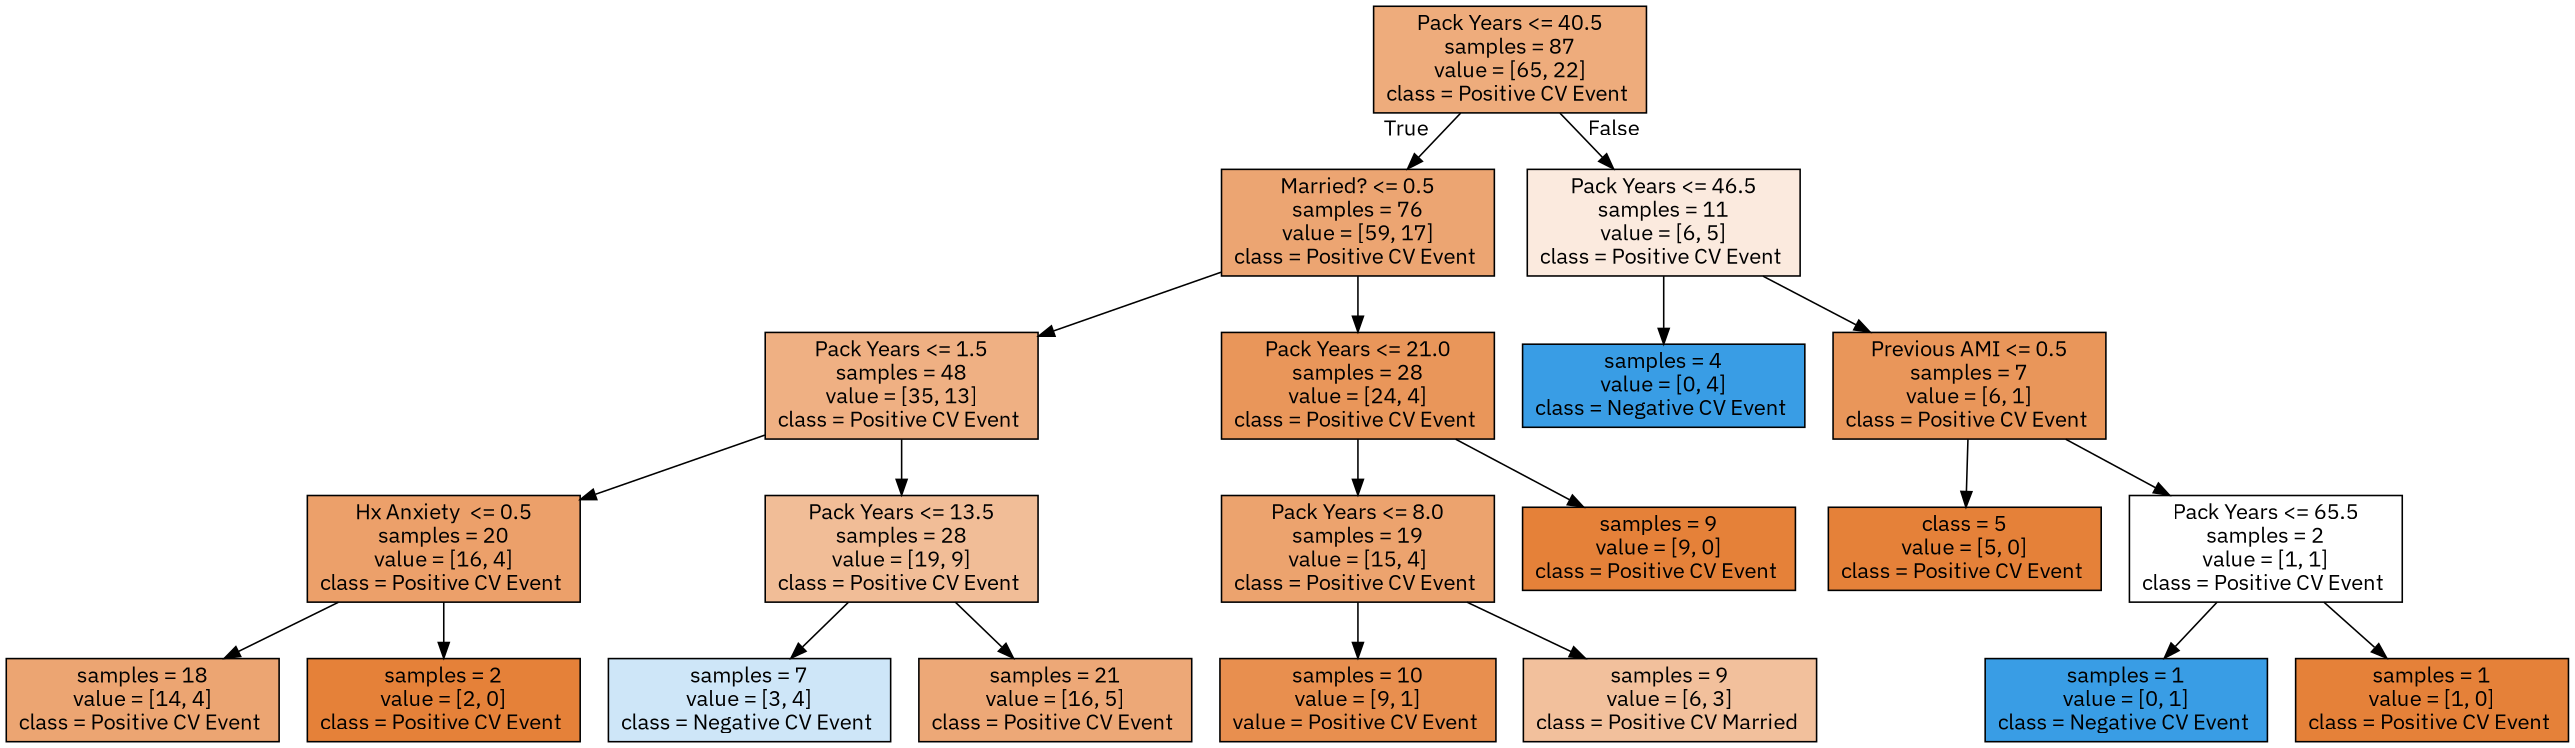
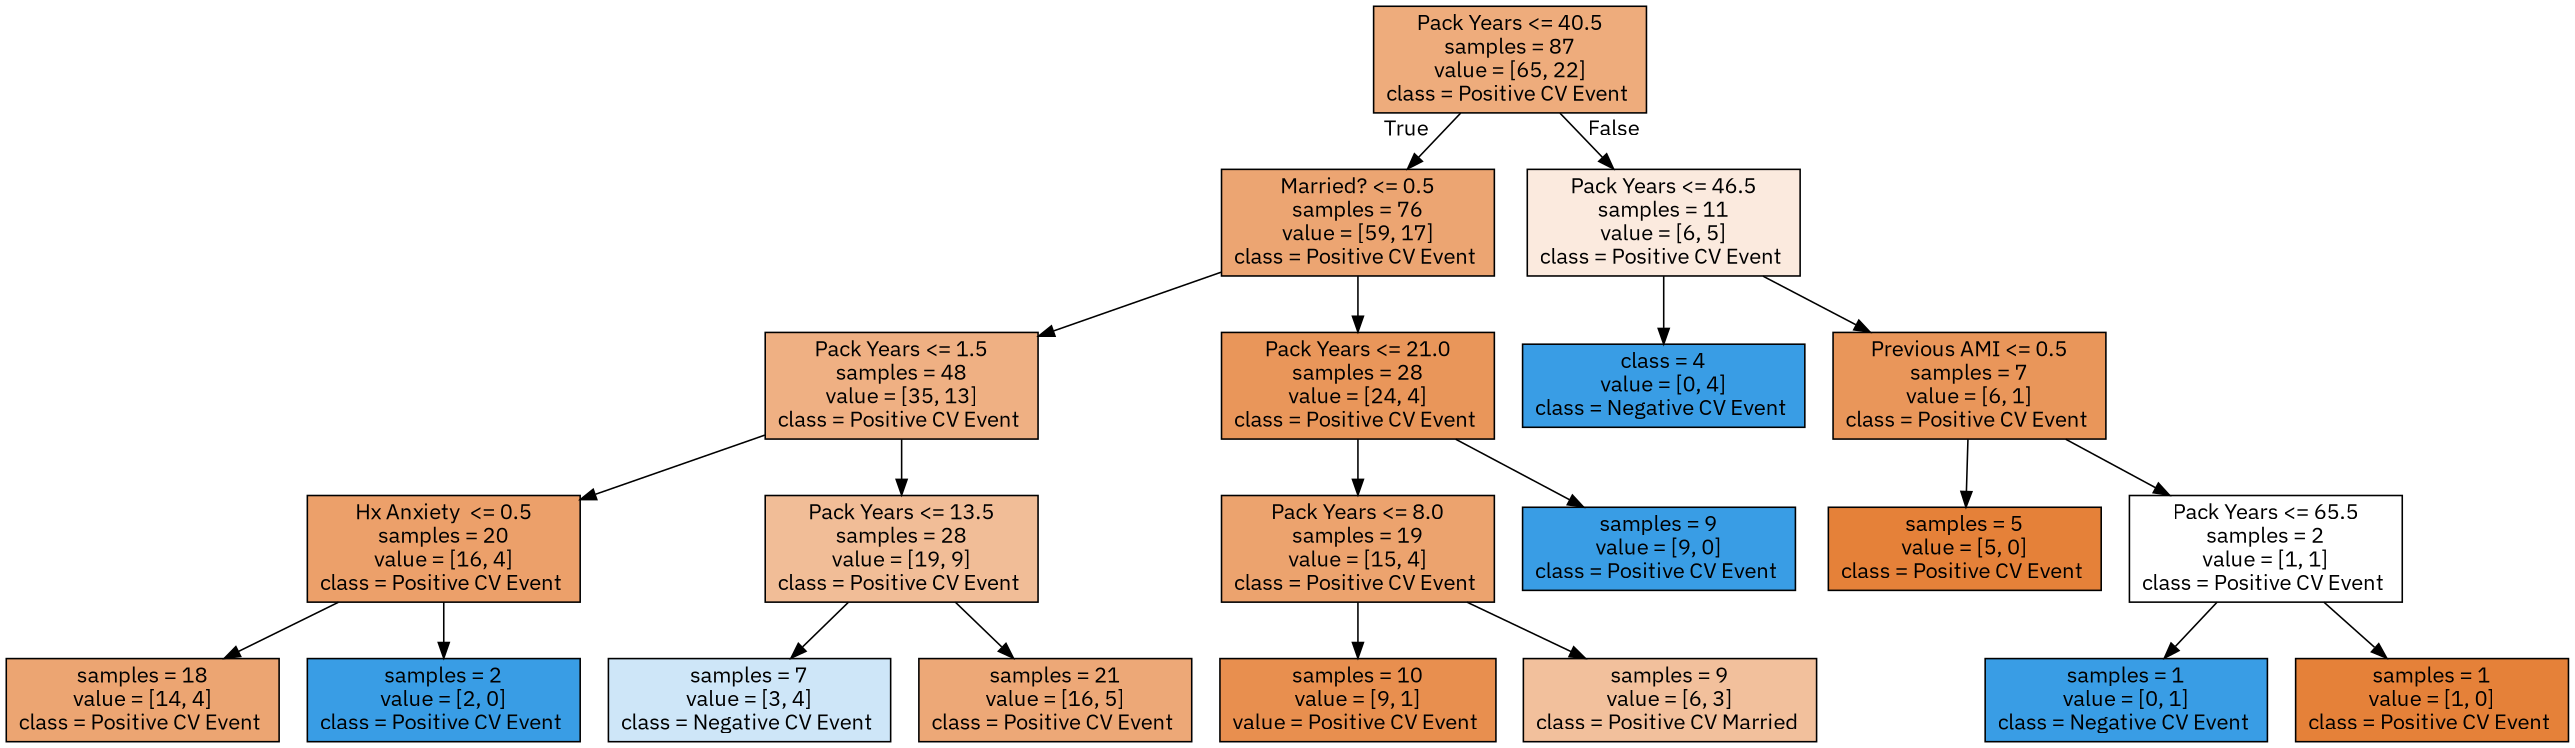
node "samples = 4 value = [0, 4] class = Negative CV Event": label "samples = 4 value = [0, 4] class = Negative CV Event" -> "class = 4 value = [0, 4] class = Negative CV Event"
node "samples = 9 value = [9, 0] class = Positive CV Event": fillcolor #e58139 -> #399de5
node "class = 5 value = [5, 0] class = Positive CV Event": label "class = 5 value = [5, 0] class = Positive CV Event" -> "samples = 5 value = [5, 0] class = Positive CV Event"
node "samples = 2 value = [2, 0] class = Positive CV Event": fillcolor #e58139 -> #399de5
